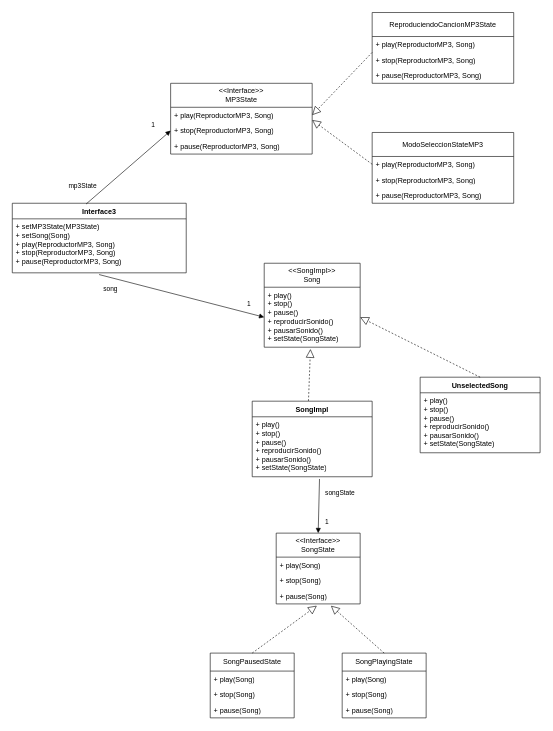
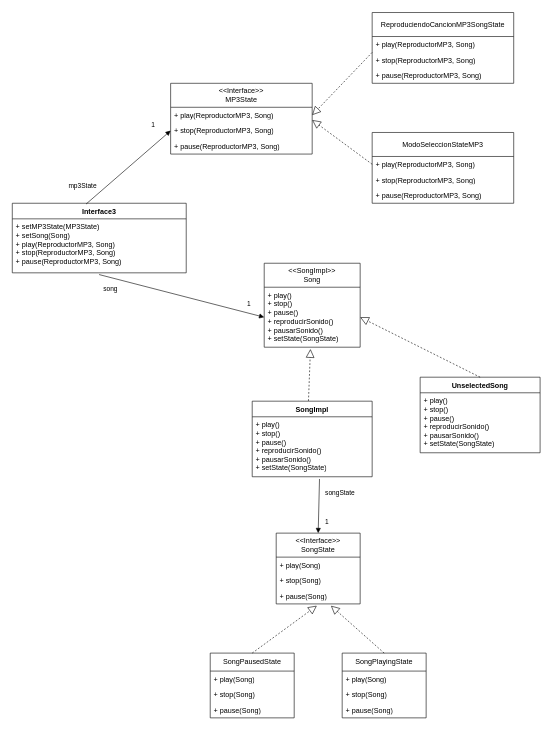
node "ReproduciendoCancionMP3State": label "ReproduciendoCancionMP3State" -> "ReproduciendoCancionMP3SongState"
